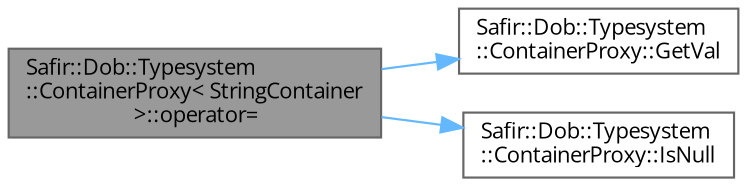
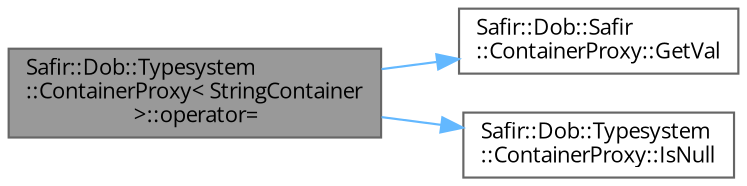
node "Safir::Dob::Typesystem ::ContainerProxy::GetVal": label "Safir::Dob::Typesystem ::ContainerProxy::GetVal" -> "Safir::Dob::Safir ::ContainerProxy::GetVal"
